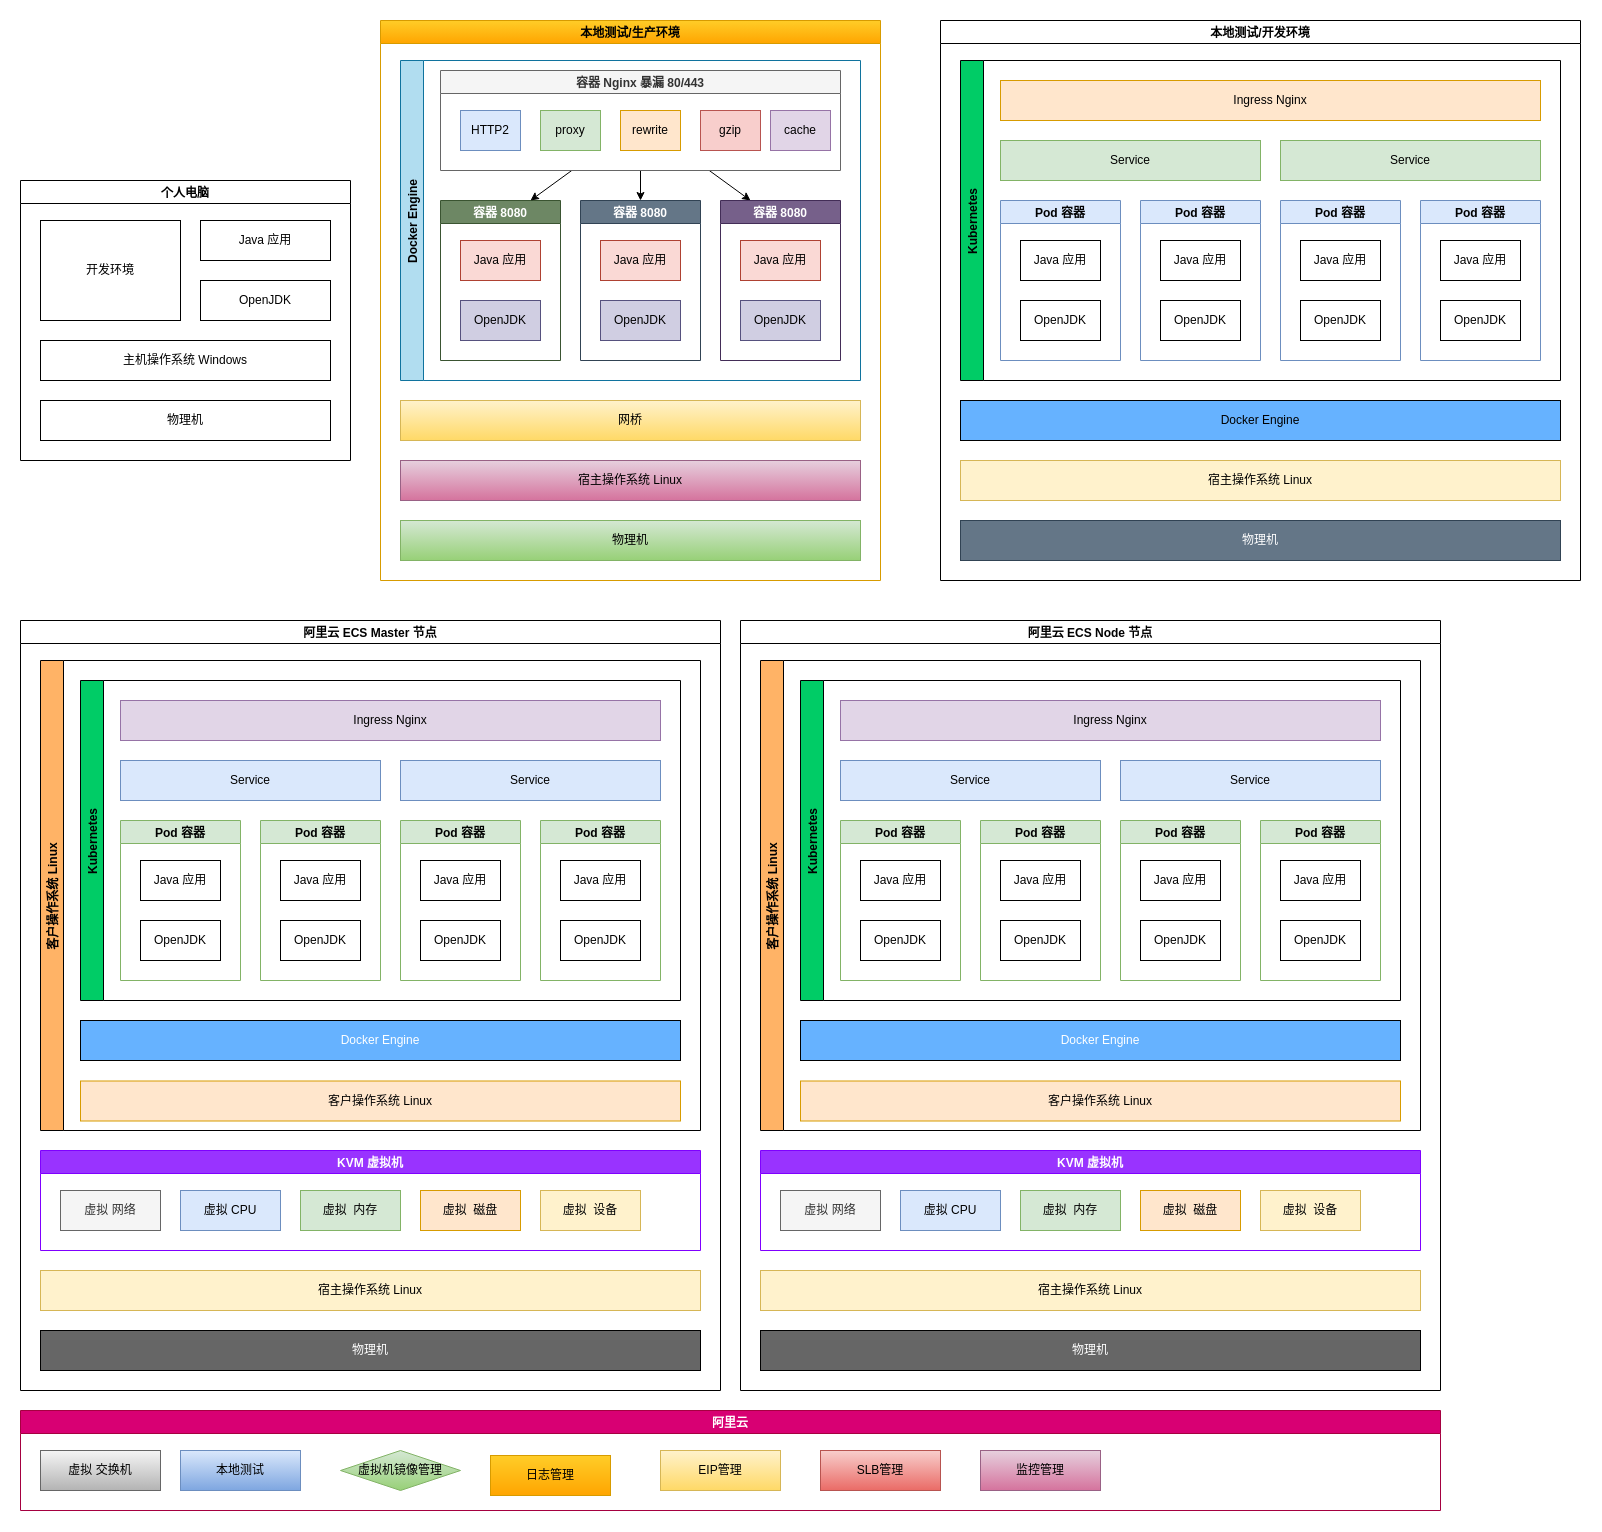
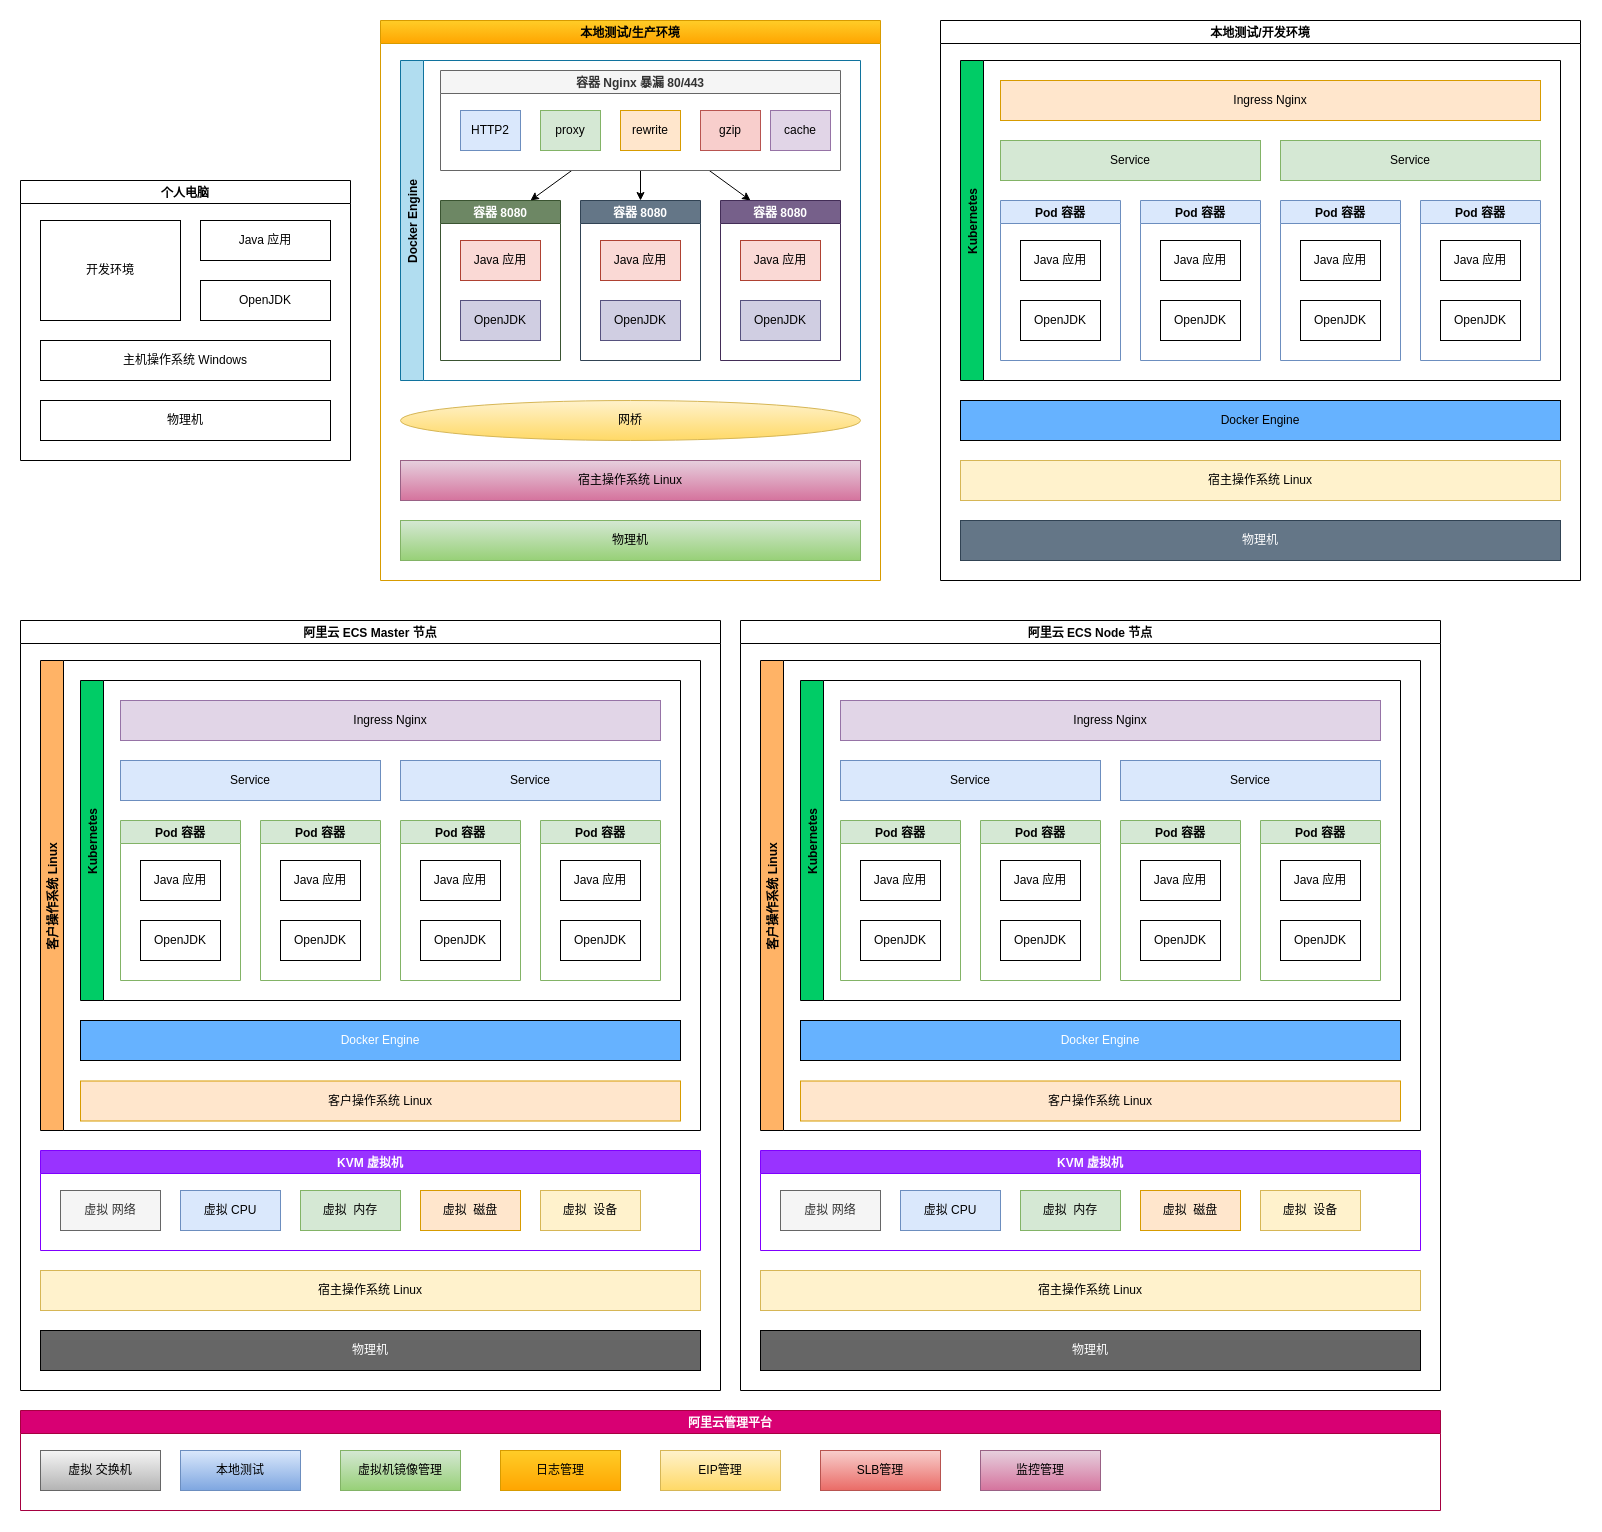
node "网桥": shape rectangle -> ellipse
node "阿里云": label "阿里云" -> "阿里云管理平台"
node "虚拟机镜像管理": shape diamond -> rectangle
node "日志管理": moved (551, 1476) -> (561, 1471)
